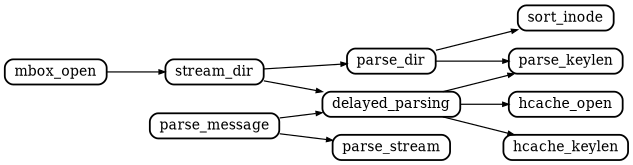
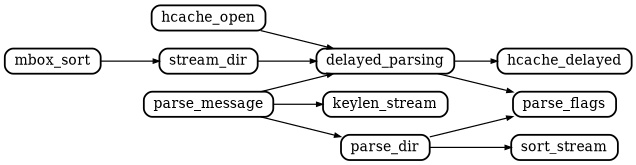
node "sort_inode": label "sort_inode" -> "sort_stream"
node "parse_keylen": label "parse_keylen" -> "parse_flags"
edge "stream_dir" -> "parse_dir": now "parse_message" -> "parse_dir"
node "mbox_open": label "mbox_open" -> "mbox_sort"
edge "delayed_parsing" -> "hcache_open": reversed
node "parse_stream": label "parse_stream" -> "keylen_stream"
node "hcache_keylen": label "hcache_keylen" -> "hcache_delayed"
